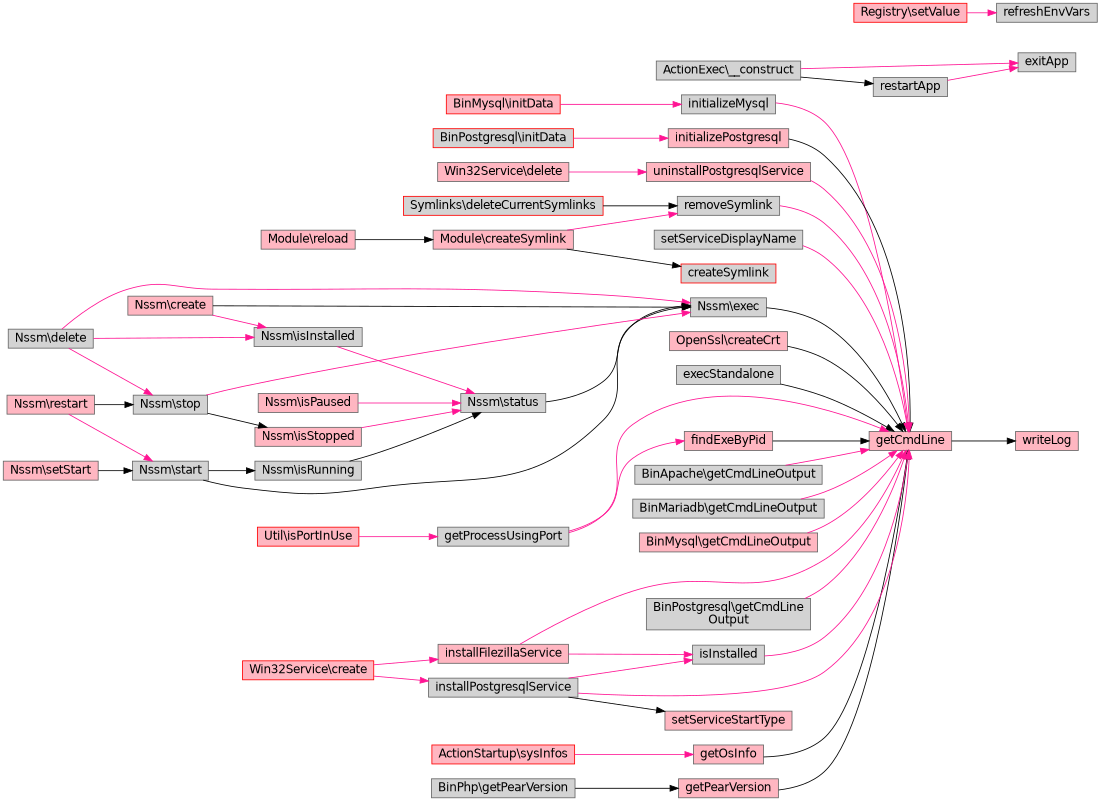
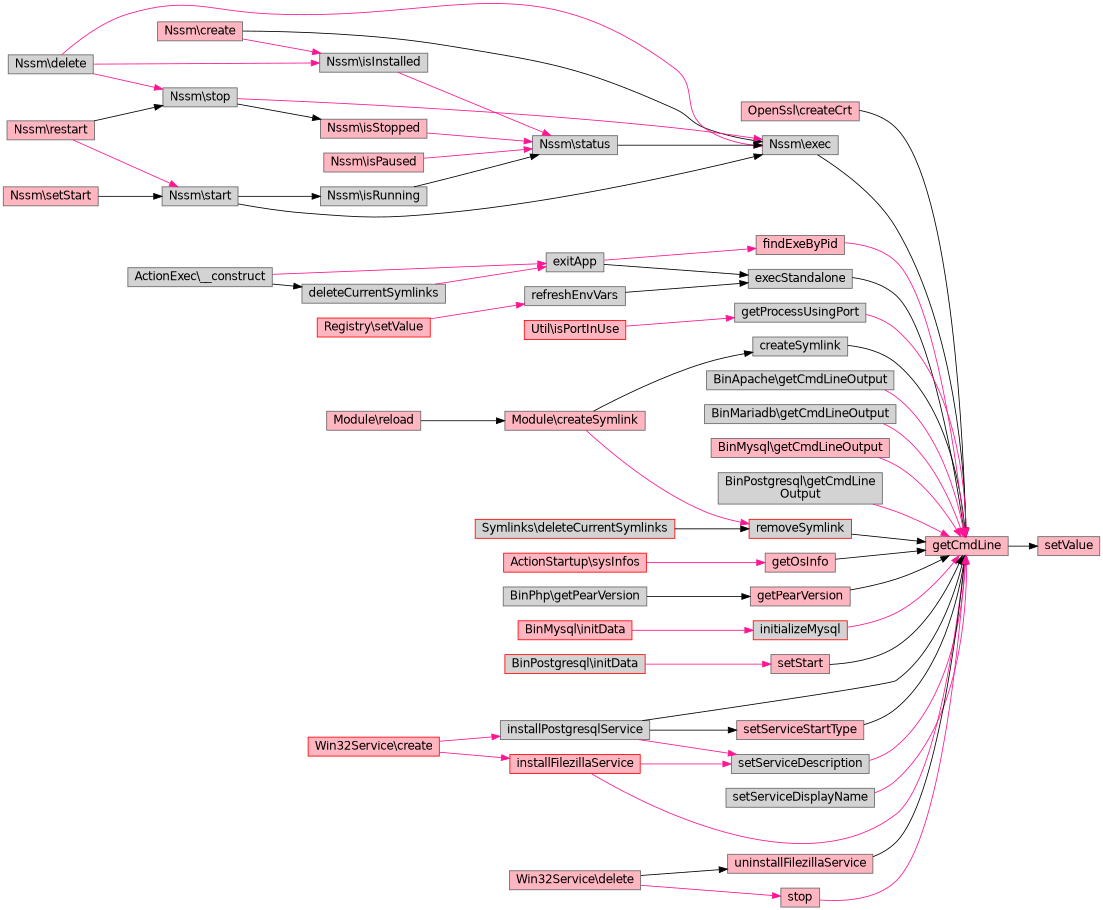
node "restartApp": label "restartApp" -> "deleteCurrentSymlinks"
node "initializeMysql": color grey40 -> red
node "initializePostgresql": label "initializePostgresql" -> "setStart"
node "uninstallPostgresqlService": label "uninstallPostgresqlService" -> "stop"
node "removeSymlink": color grey40 -> red
edge "exitApp" -> "execStandalone": added
node "createSymlink": color red -> grey40
edge "refreshEnvVars" -> "execStandalone": added
edge "removeSymlink" -> "getCmdLine": color deeppink -> black
edge "createSymlink" -> "getCmdLine": added
edge "findExeByPid" -> "getCmdLine": color black -> deeppink
node "writeLog": label "writeLog" -> "setValue"
edge "getProcessUsingPort" -> "findExeByPid": now "exitApp" -> "findExeByPid"
node "installFilezillaService": color grey40 -> red
node "isInstalled": label "isInstalled" -> "setServiceDescription"
edge "setServiceStartType" -> "getCmdLine": added
edge "installPostgresqlService" -> "getCmdLine": color deeppink -> black
node "uninstallFilezillaService": added
